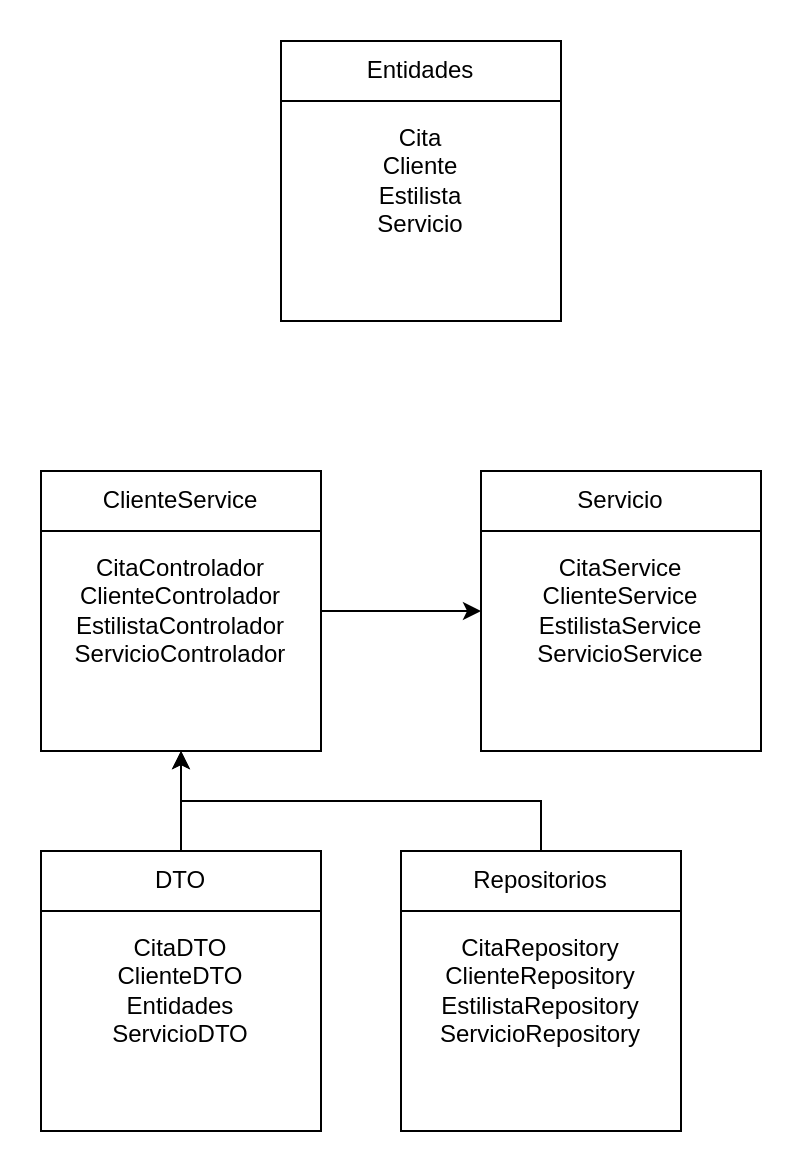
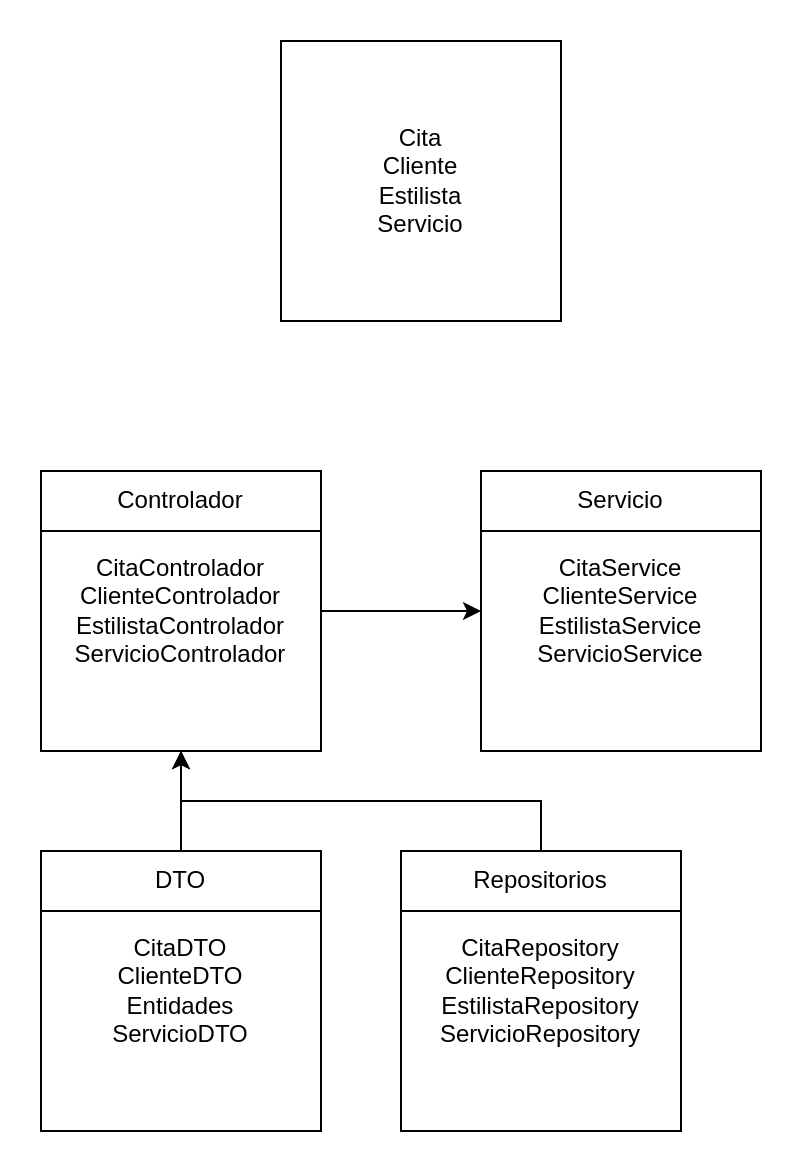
node "Entidades": removed
node "ClienteService": label "ClienteService" -> "Controlador"
